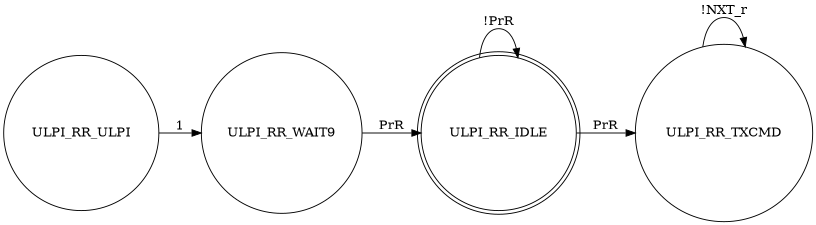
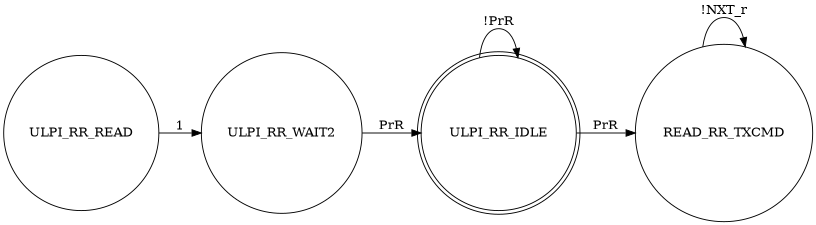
node "ULPI_RR_ULPI": label "ULPI_RR_ULPI" -> "ULPI_RR_READ"
node "ULPI_RR_WAIT9": label "ULPI_RR_WAIT9" -> "ULPI_RR_WAIT2"
node "ULPI_RR_TXCMD": label "ULPI_RR_TXCMD" -> "READ_RR_TXCMD"
